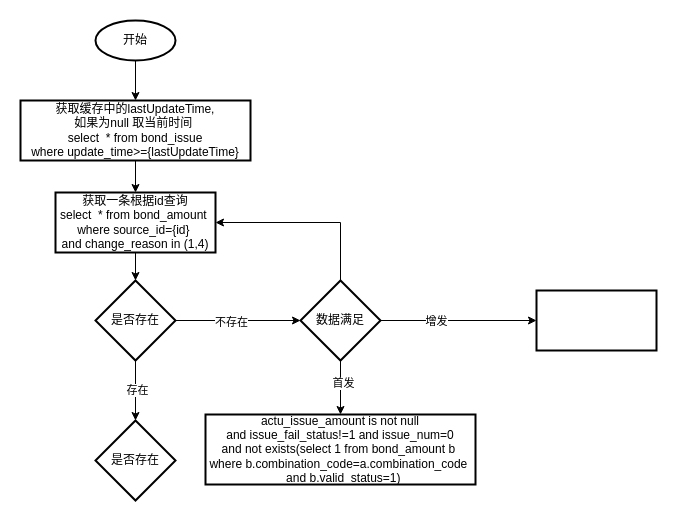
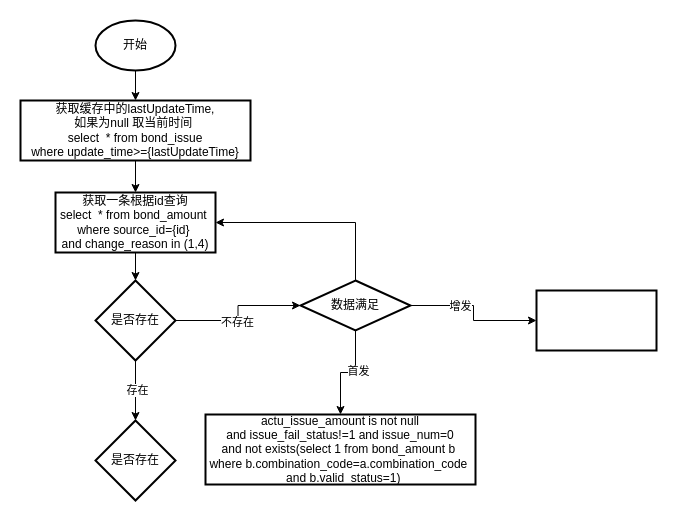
node "开始": size 80x40 -> 80x50
node "数据满足": size 80x80 -> 110x50
